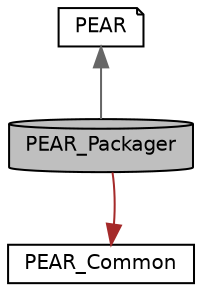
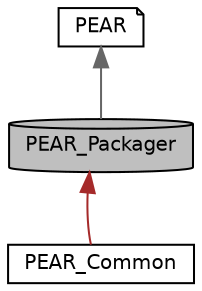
edge "PEAR_Packager" -> "PEAR_Common": reversed
